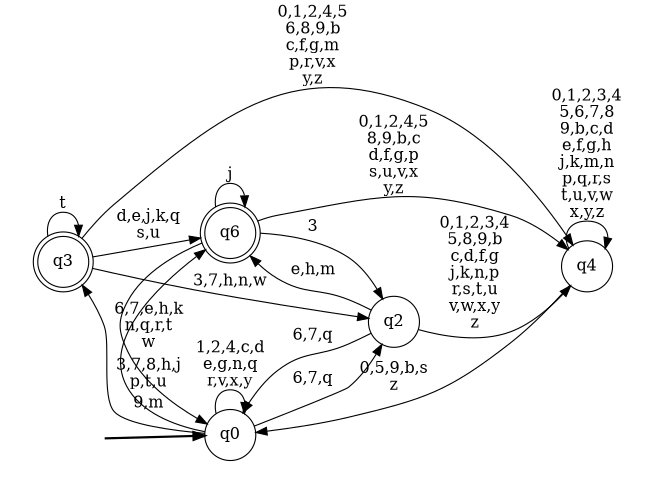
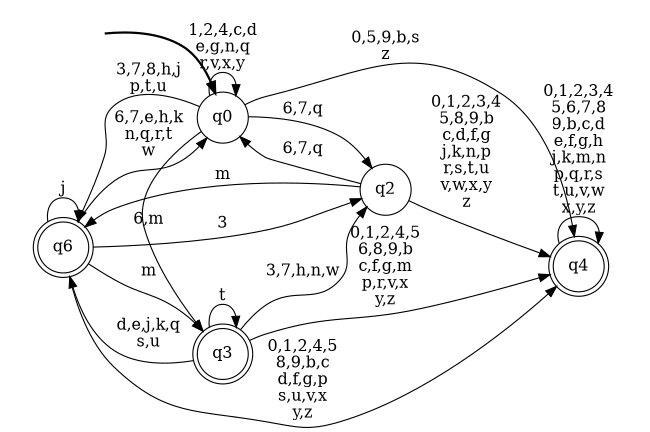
node "q4": shape circle -> doublecircle
edge "q2" -> "q6": label "e,h,m" -> "m"
edge "q6" -> "q3": added, label "m"
edge "q4" -> "q0": reversed
edge "q0" -> "q3": label "9,m" -> "6,m"
